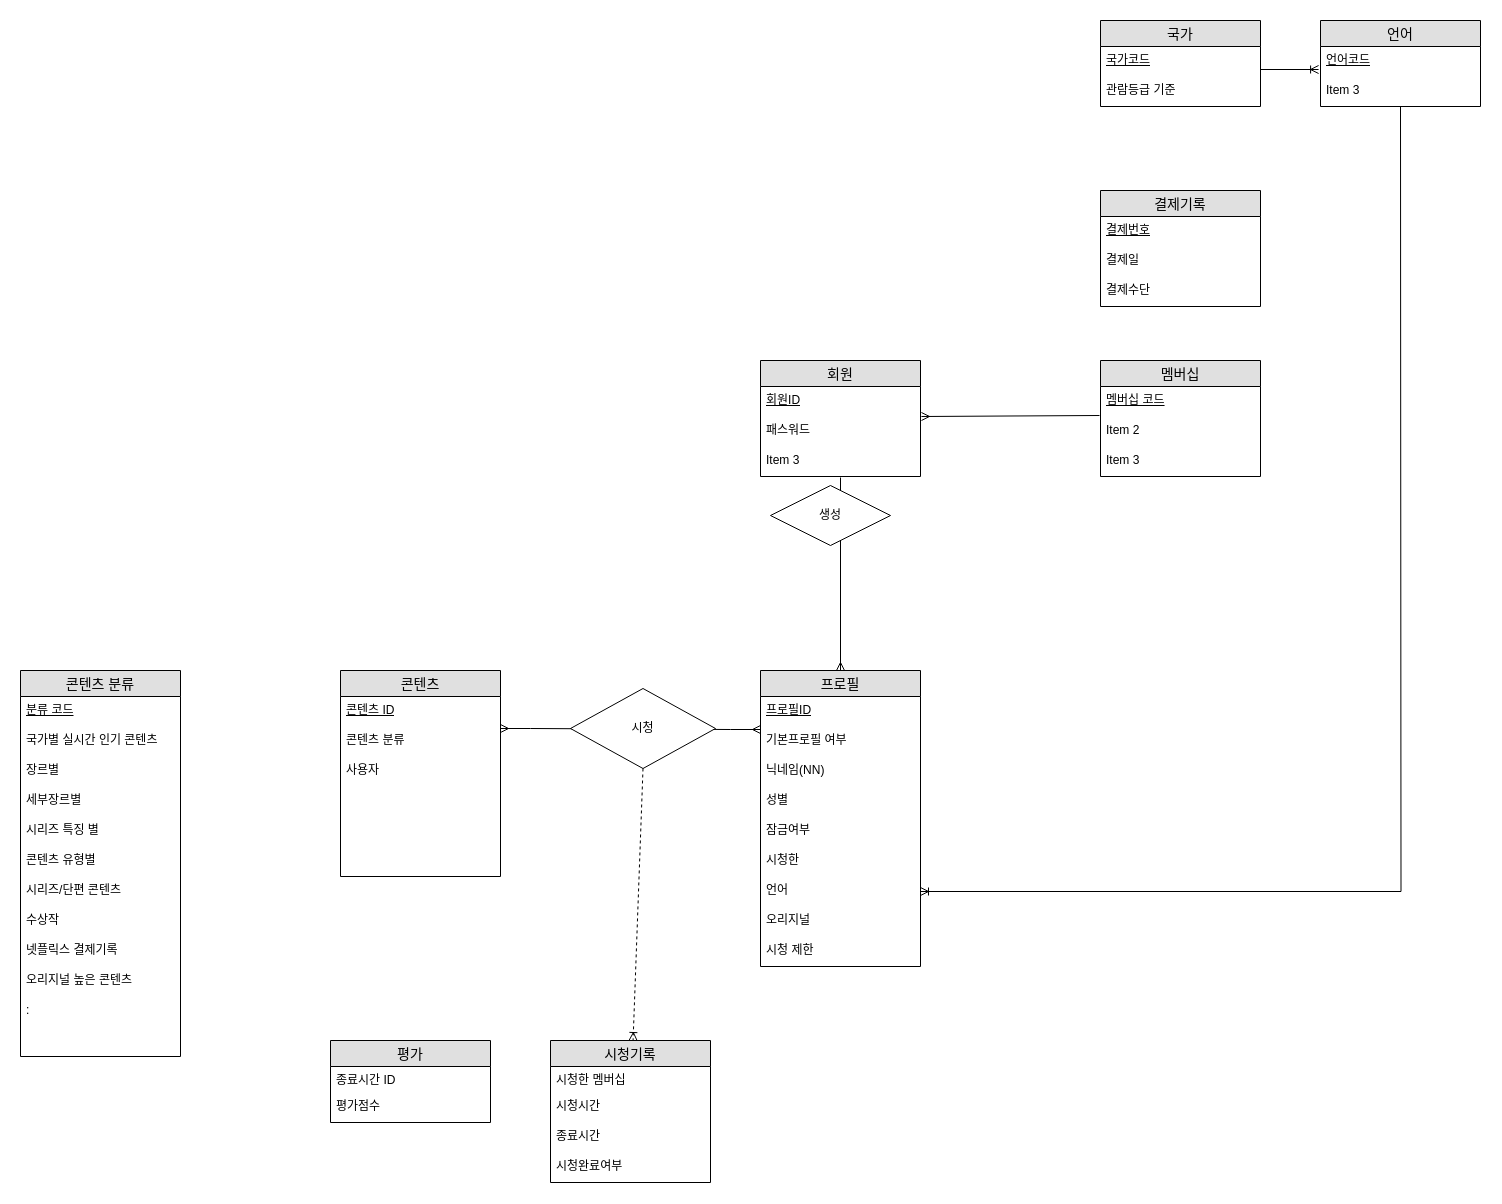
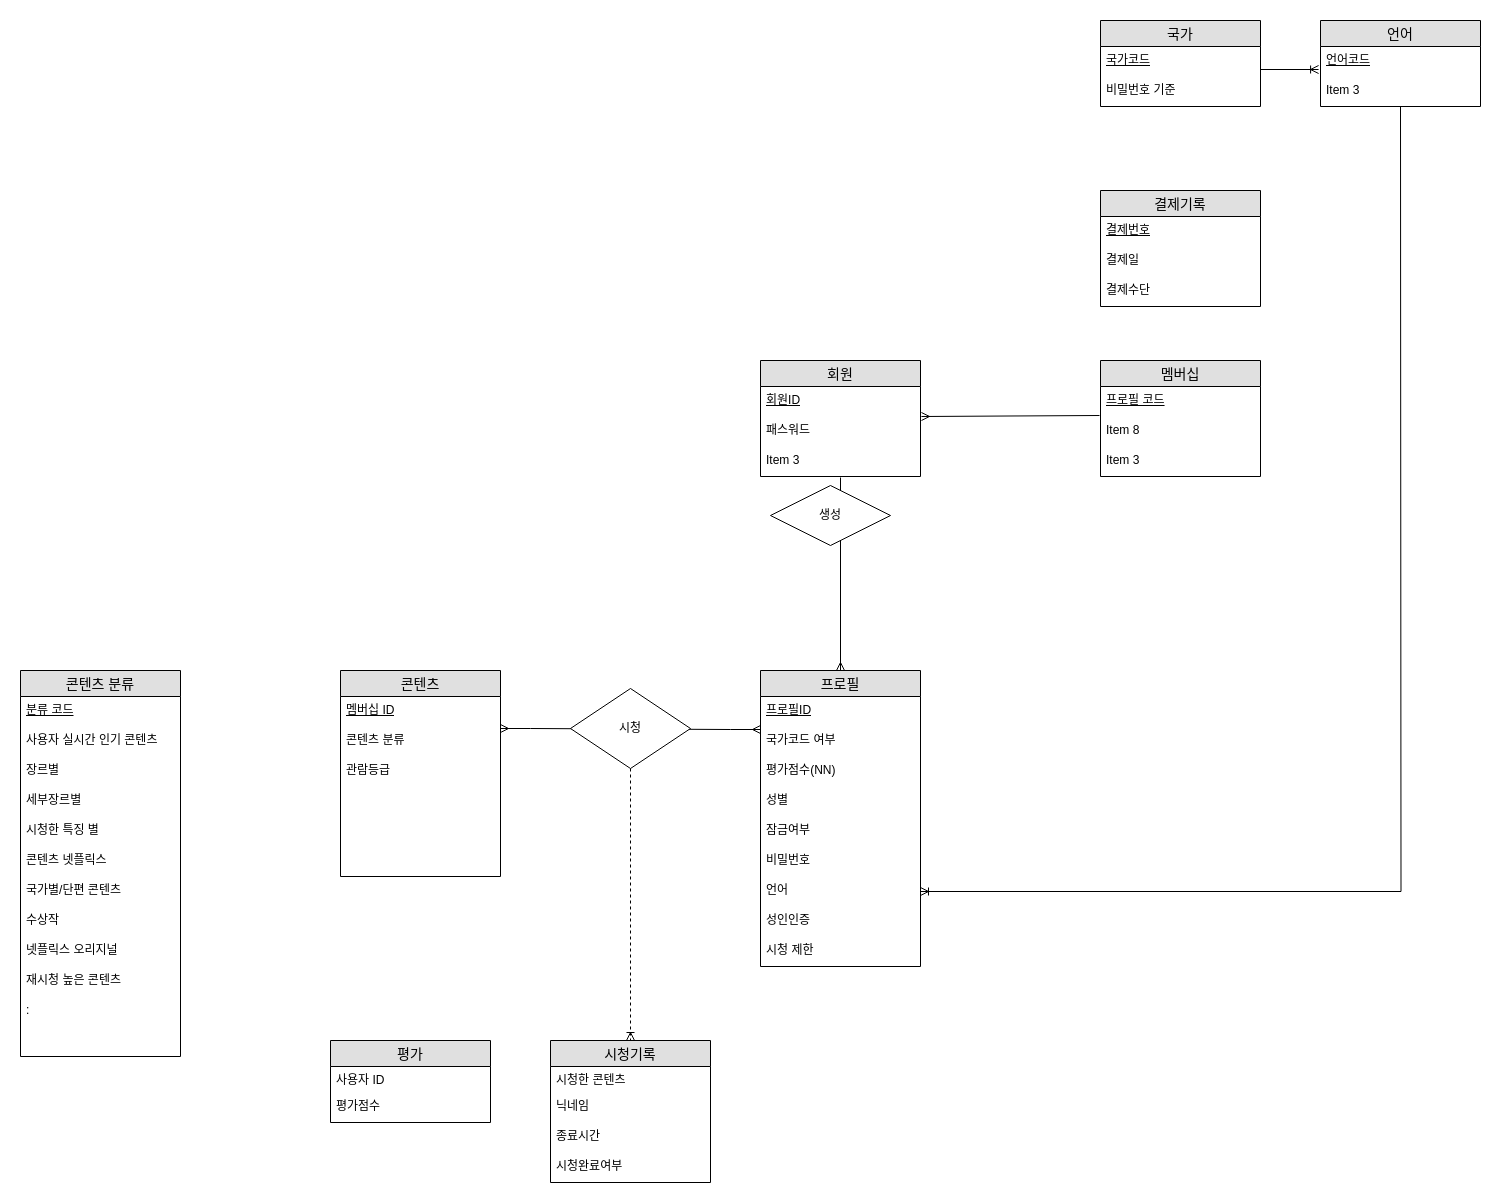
node "관람등급 기준": label "관람등급 기준" -> "비밀번호 기준"
node "멤버십 코드": label "멤버십 코드" -> "프로필 코드"
node "Item 2": label "Item 2" -> "Item 8"
node "콘텐츠 ID": label "콘텐츠 ID" -> "멤버십 ID"
node "시청": size 145x80 -> 120x80
node "국가별 실시간 인기 콘텐츠": label "국가별 실시간 인기 콘텐츠" -> "사용자 실시간 인기 콘텐츠"
node "기본프로필 여부": label "기본프로필 여부" -> "국가코드 여부"
node "사용자": label "사용자" -> "관람등급"
node "닉네임(NN)": label "닉네임(NN)" -> "평가점수(NN)"
node "시리즈 특징 별": label "시리즈 특징 별" -> "시청한 특징 별"
node "콘텐츠 유형별": label "콘텐츠 유형별" -> "콘텐츠 넷플릭스"
node "시청한": label "시청한" -> "비밀번호"
node "시리즈/단편 콘텐츠": label "시리즈/단편 콘텐츠" -> "국가별/단편 콘텐츠"
node "오리지널": label "오리지널" -> "성인인증"
node "넷플릭스 결제기록": label "넷플릭스 결제기록" -> "넷플릭스 오리지널"
node "오리지널 높은 콘텐츠": label "오리지널 높은 콘텐츠" -> "재시청 높은 콘텐츠"
node "종료시간 ID": label "종료시간 ID" -> "사용자 ID"
node "시청한 멤버십": label "시청한 멤버십" -> "시청한 콘텐츠"
node "시청시간": label "시청시간" -> "닉네임"
